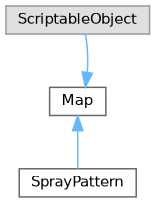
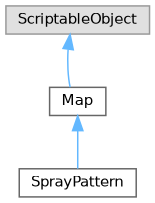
edge "ScriptableObject" -> "Map": reversed
